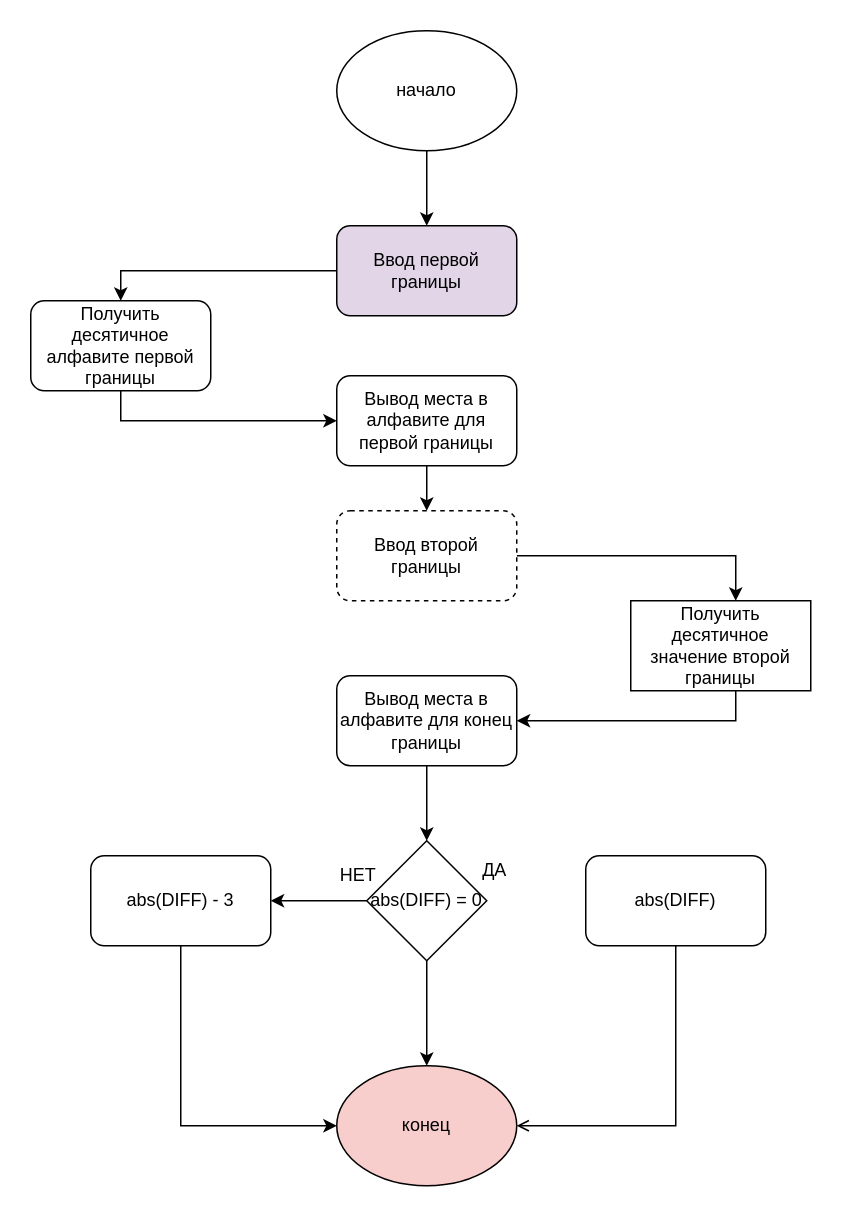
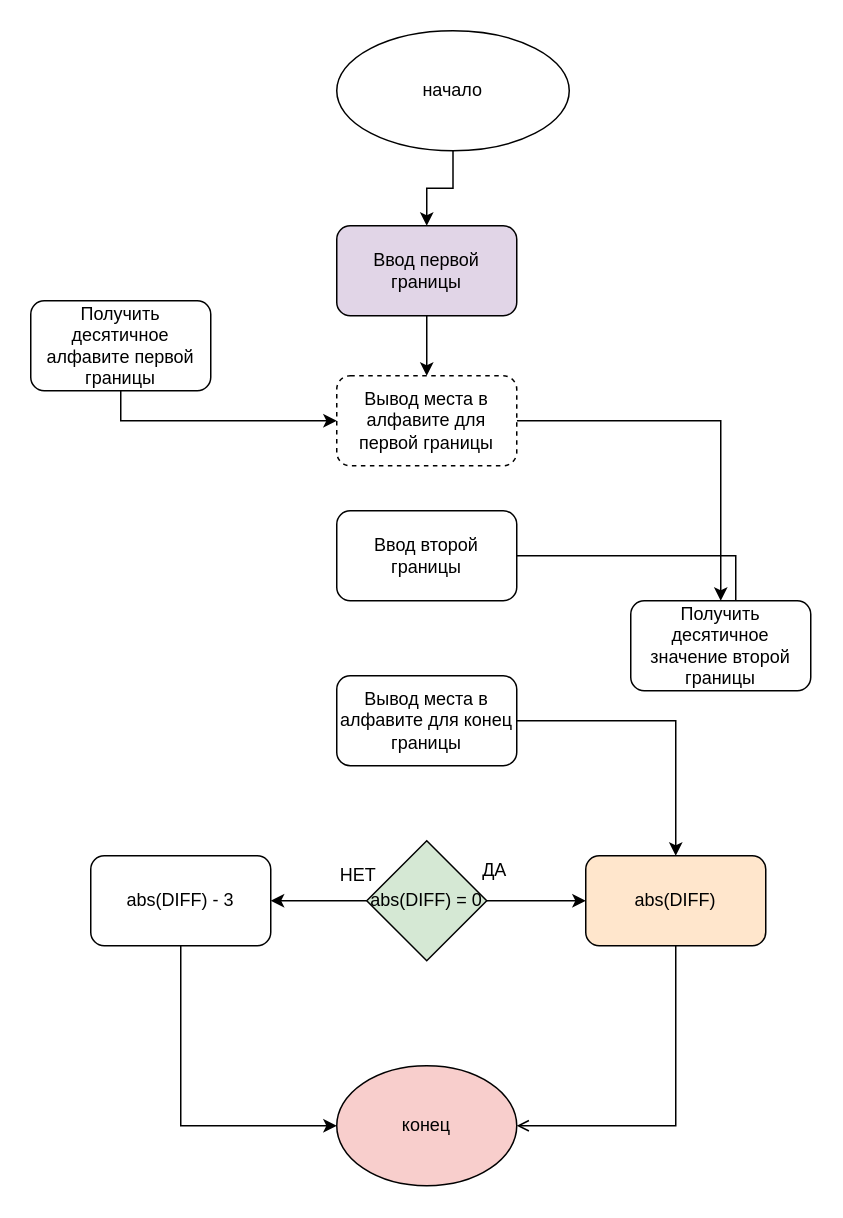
node "начало": size 180x120 -> 233x120
edge "Ввод первой границы" -> "Получить десятичное алфавите первой границы": now "Ввод первой границы" -> "Вывод места в алфавите для первой границы"
node "Вывод места в алфавите для первой границы": style solid -> dashed
edge "Вывод места в алфавите для первой границы" -> "Ввод второй границы": now "Вывод места в алфавите для первой границы" -> "Получить десятичное значение второй границы"
node "Ввод второй границы": style dashed -> solid
edge "Ввод второй границы" -> "Получить десятичное значение второй границы": arrowhead classic -> none
node "Получить десятичное значение второй границы": shape rectangle -> rounded rectangle
edge "Получить десятичное значение второй границы" -> "Вывод места в алфавите для конец границы": removed
edge "Вывод места в алфавите для конец границы" -> "abs(DIFF) = 0": now "Вывод места в алфавите для конец границы" -> "abs(DIFF)"
node "abs(DIFF) = 0": fillcolor #ffffff -> #d5e8d4
node "abs(DIFF)": fillcolor #ffffff -> #ffe6cc
edge "abs(DIFF) = 0" -> "конец": now "abs(DIFF) = 0" -> "abs(DIFF)"
